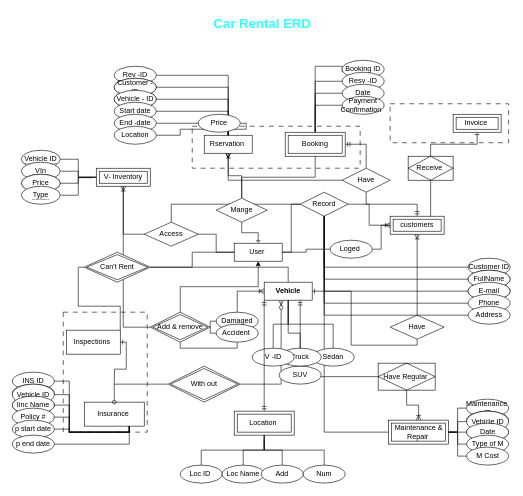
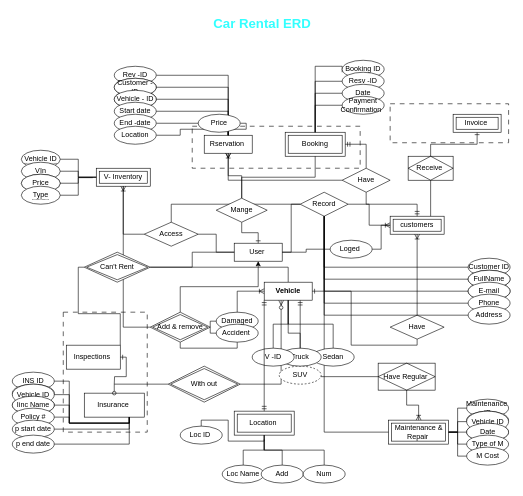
node "Inspections": moved (93, 342) -> (93, 357)
node "SUV": style solid -> dashed
node "Insurance": moved (114, 414) -> (114, 405)
node "Loc ID": moved (201, 474) -> (201, 435)
